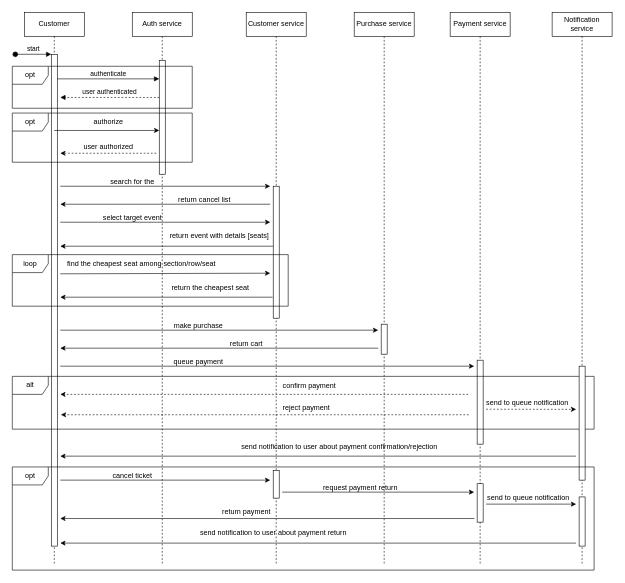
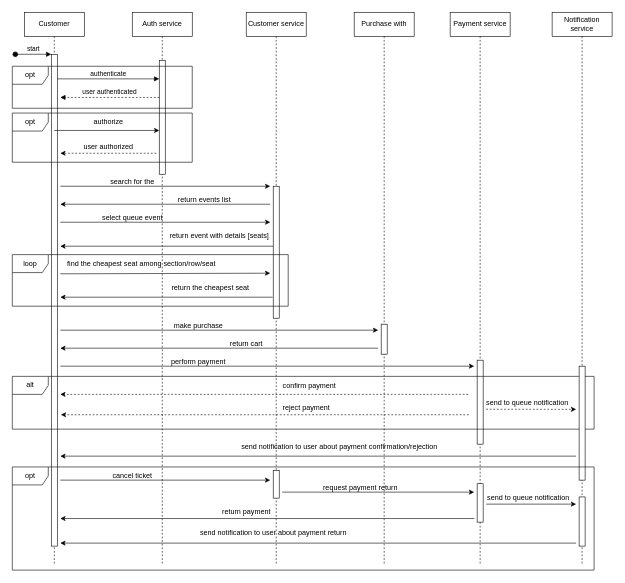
node "Purchase service": label "Purchase service" -> "Purchase with"
node "return cancel list": label "return cancel list" -> "return events list"
node "select target event": label "select target event" -> "select queue event"
node "queue payment": label "queue payment" -> "perform payment"
